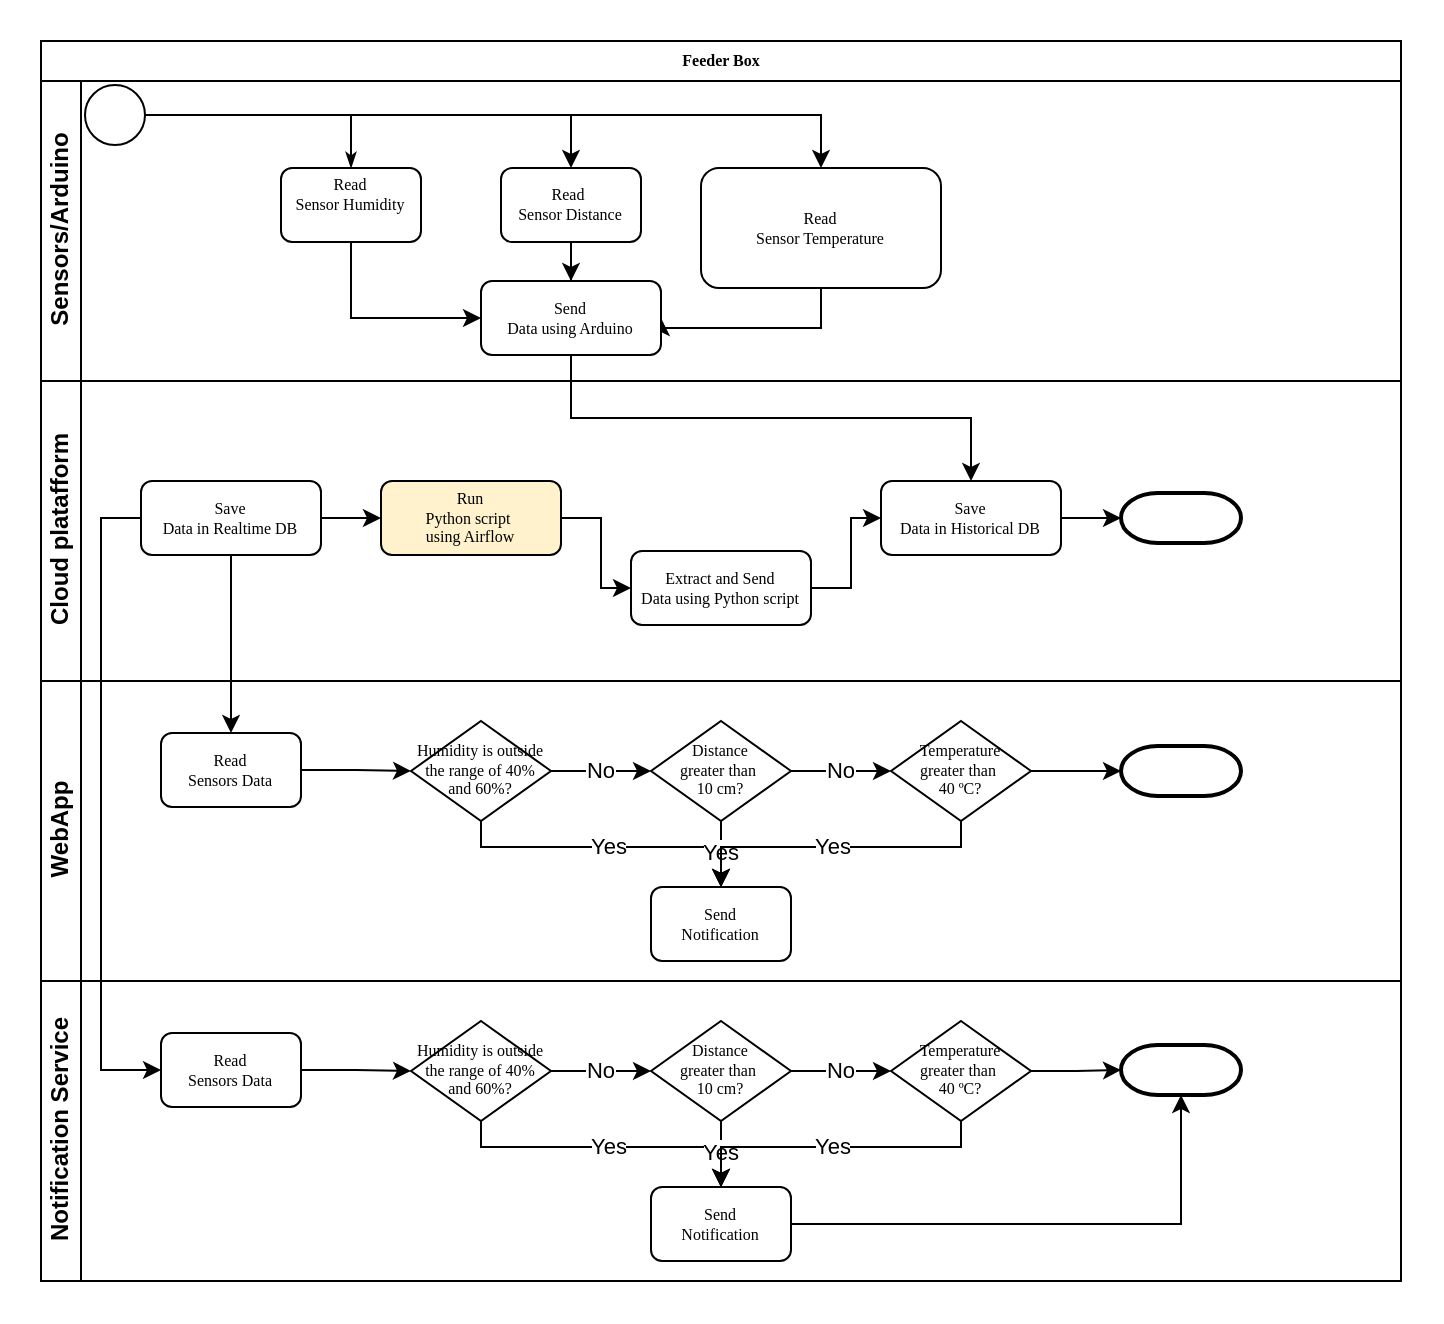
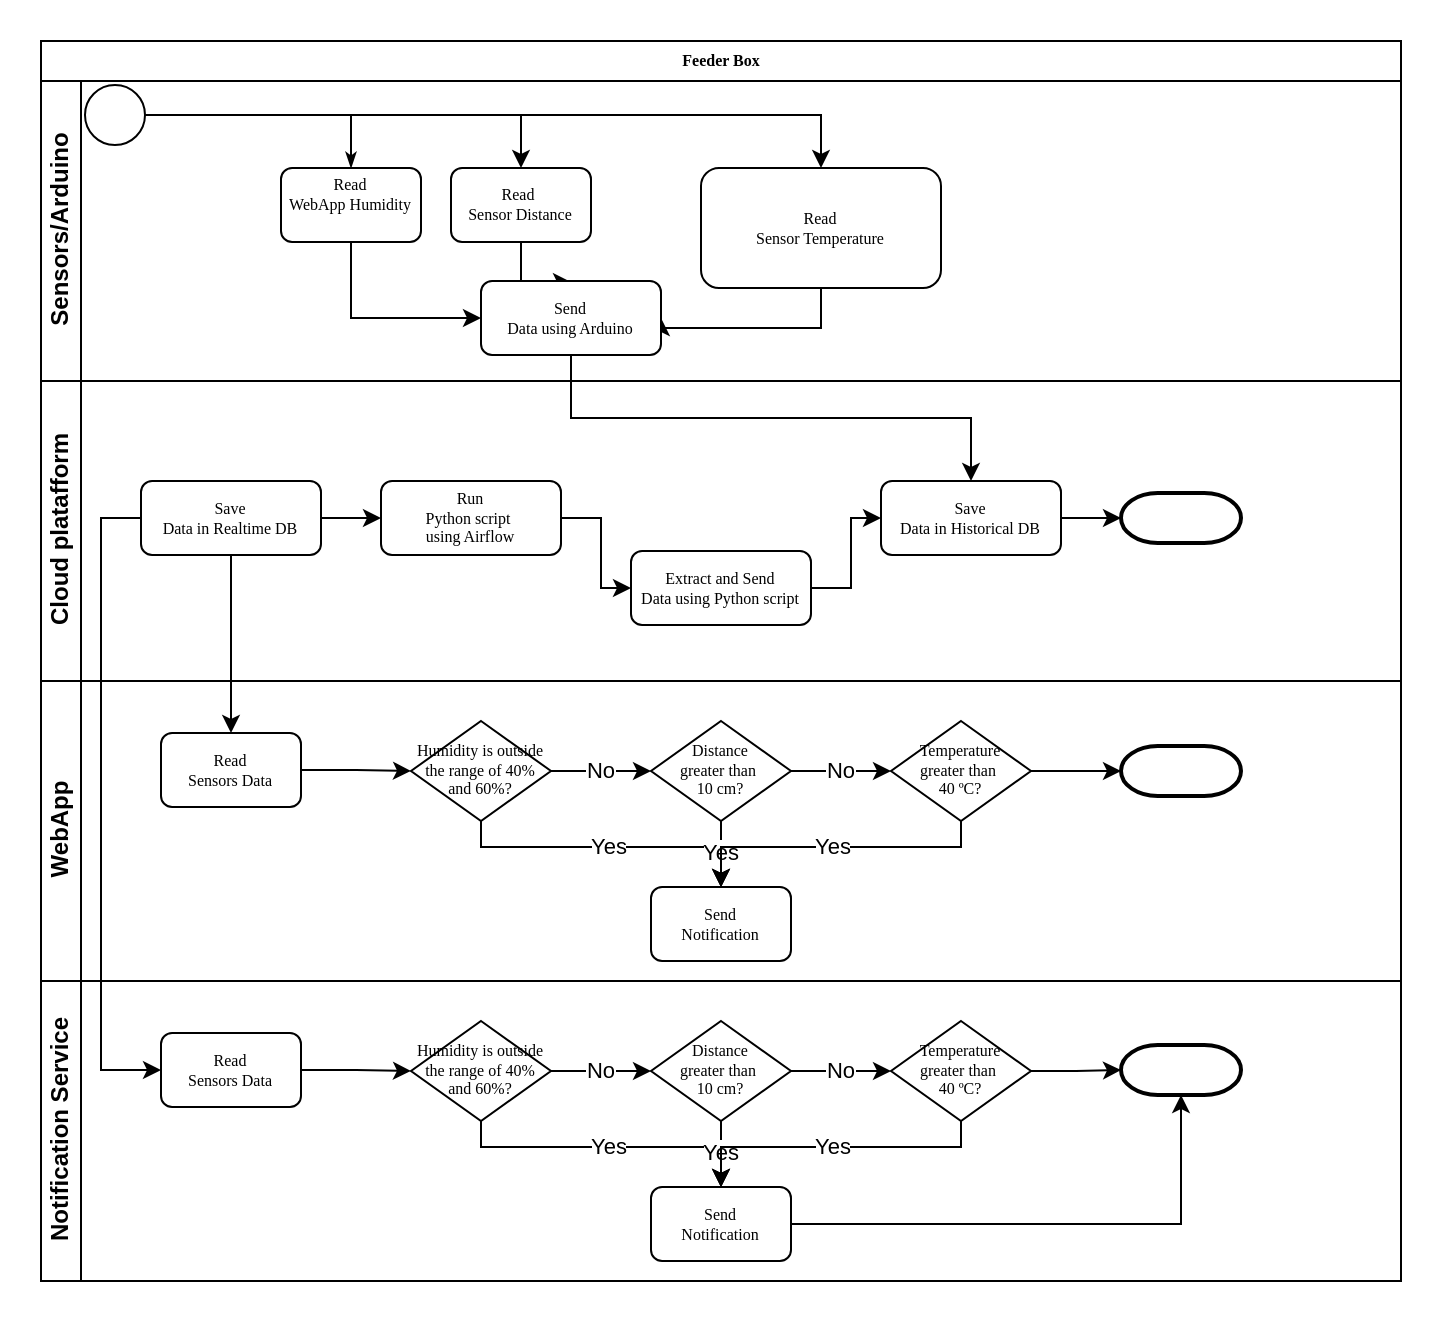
node "Read Sensor Humidity": label "Read Sensor Humidity" -> "Read WebApp Humidity"
node "Read Sensor Distance": moved (571, 205) -> (521, 205)
node "Run Python script using Airflow": fillcolor #fff2cc -> #ffffff
